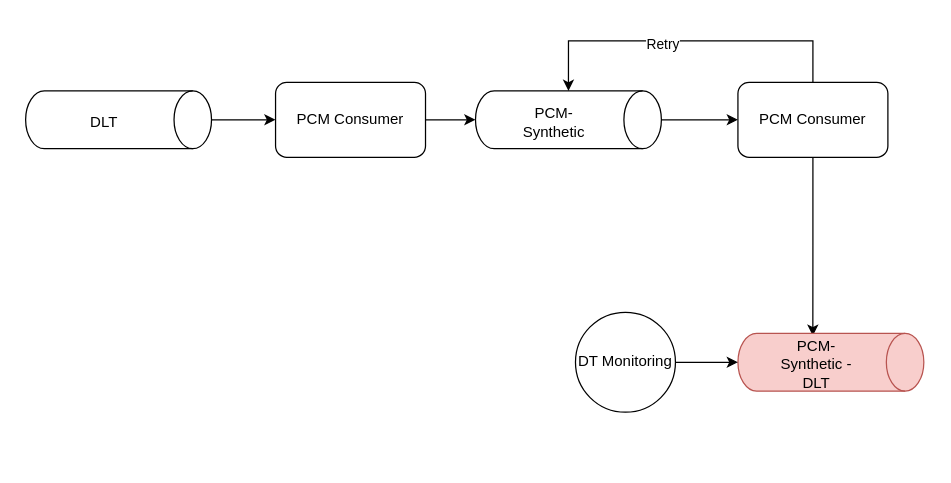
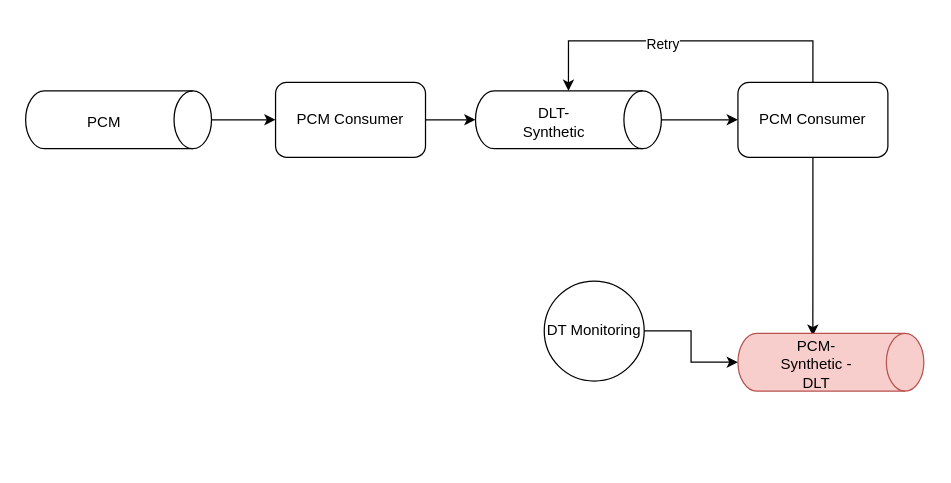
node "DLT": label "DLT" -> "PCM"
node "PCM-Synthetic": label "PCM-Synthetic" -> "DLT-Synthetic"
node "DT Monitoring": moved (626, 362) -> (594, 331)
